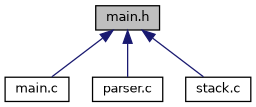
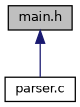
node "main.c": removed
node "stack.c": removed
